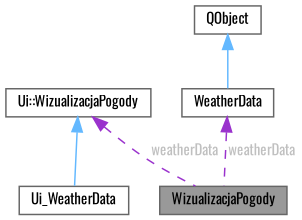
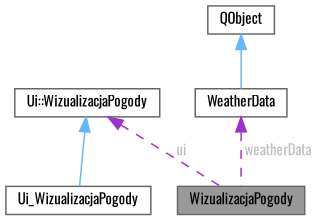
edge "WizualizacjaPogody" -> "Ui::WizualizacjaPogody": label " weatherData" -> " ui"
node "Ui_WeatherData": label "Ui_WeatherData" -> "Ui_WizualizacjaPogody"
